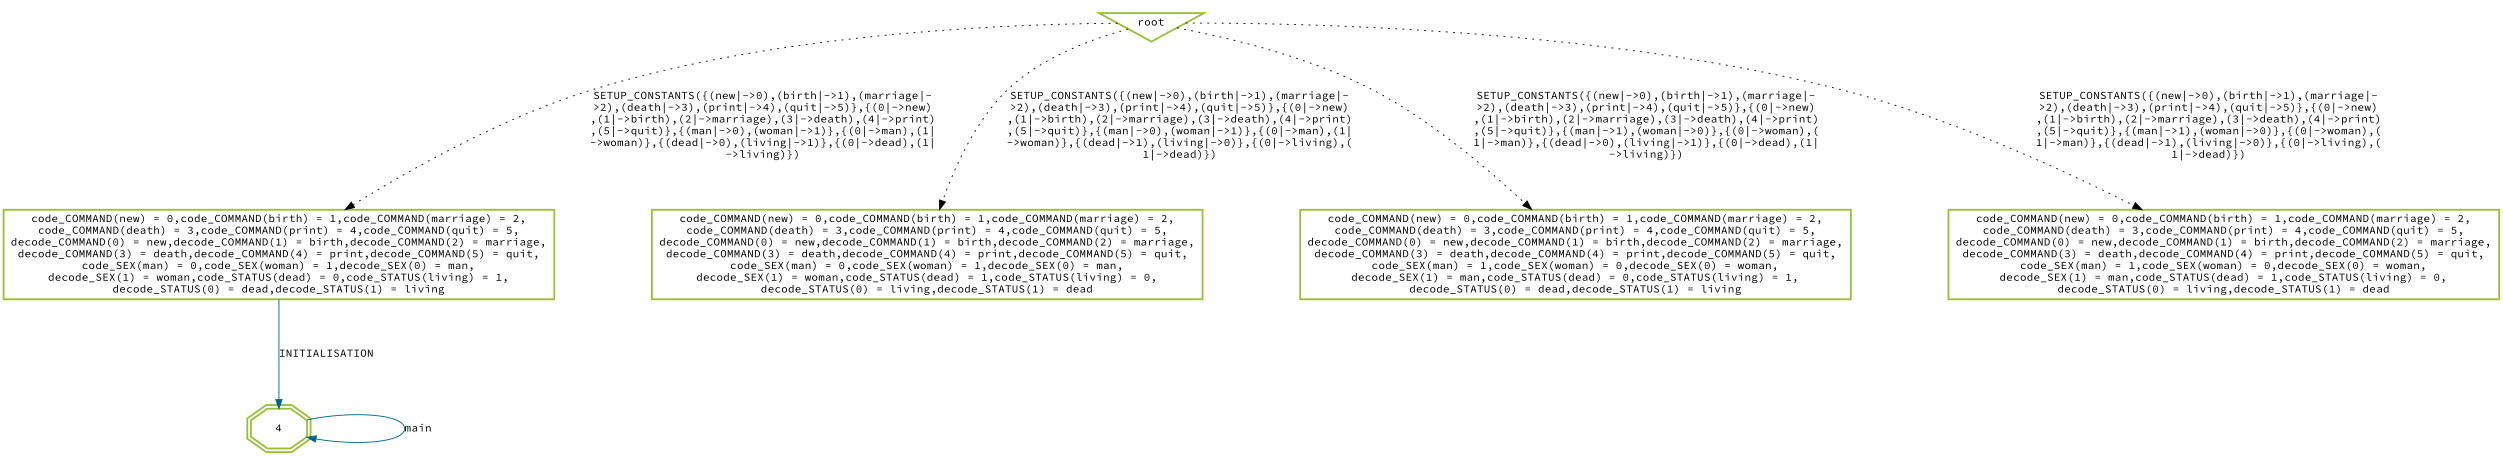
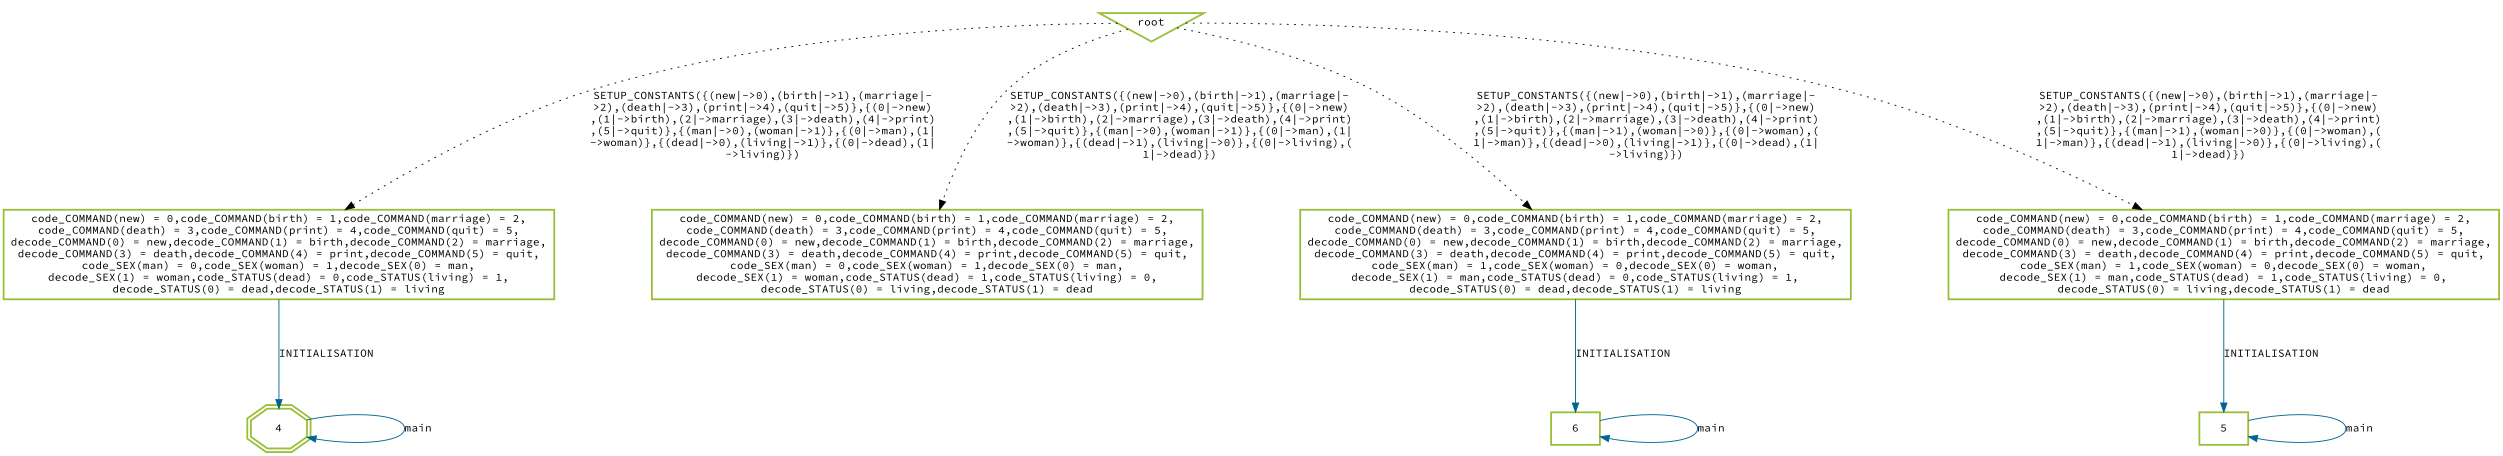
node "6": added
node "5": added
